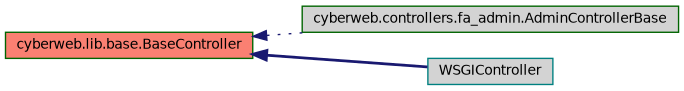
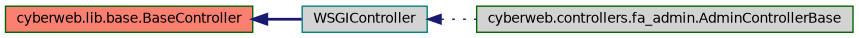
edge "cyberweb.controllers.fa_admin.AdminControllerBase" -> "cyberweb.lib.base.BaseController": now "cyberweb.controllers.fa_admin.AdminControllerBase" -> "WSGIController"
